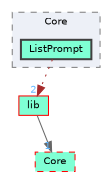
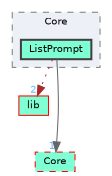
edge "lib" -> "Core": now "ListPrompt" -> "Core"
